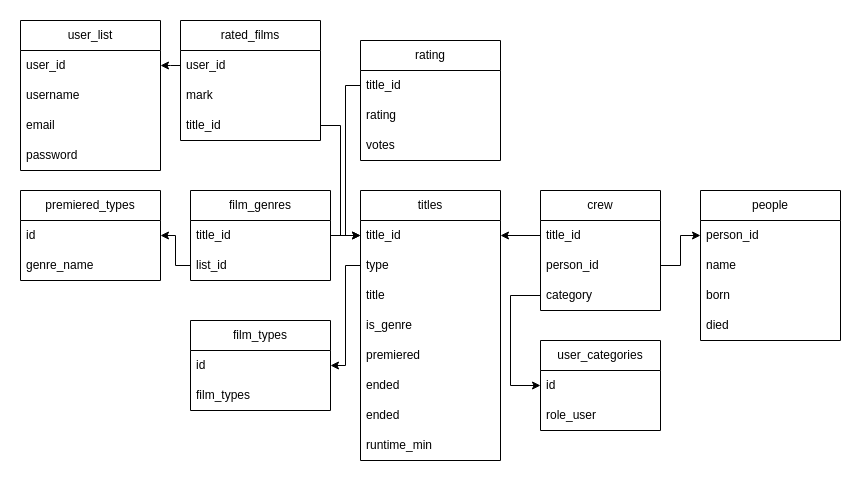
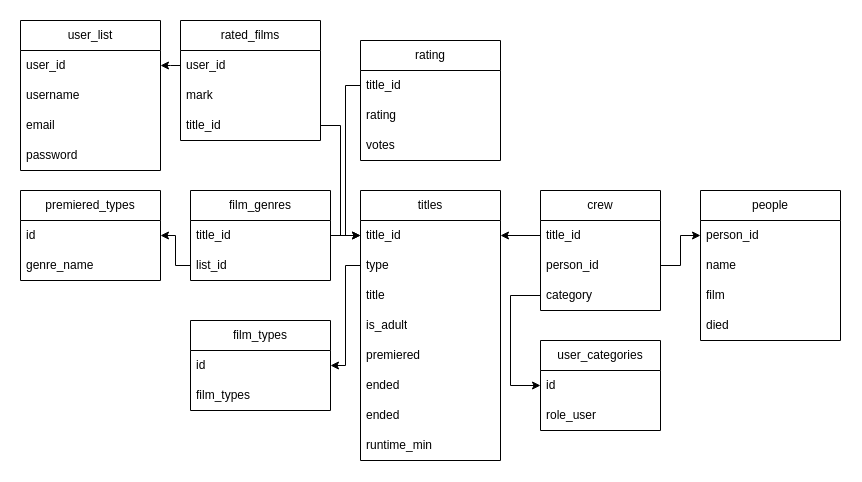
node "born": label "born" -> "film"
node "is_genre": label "is_genre" -> "is_adult"
